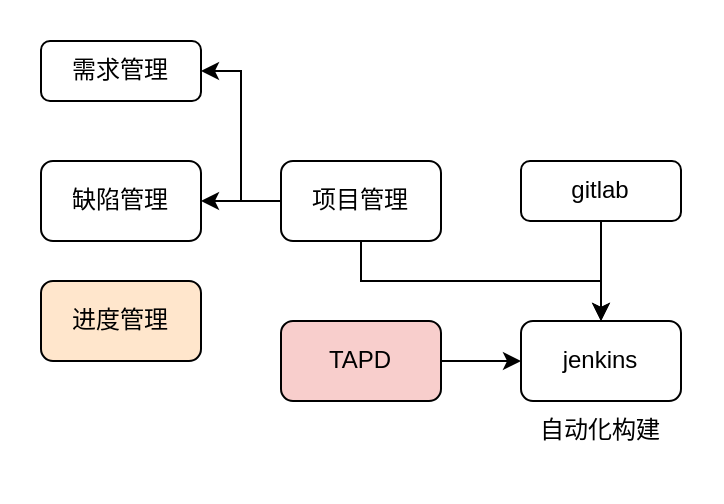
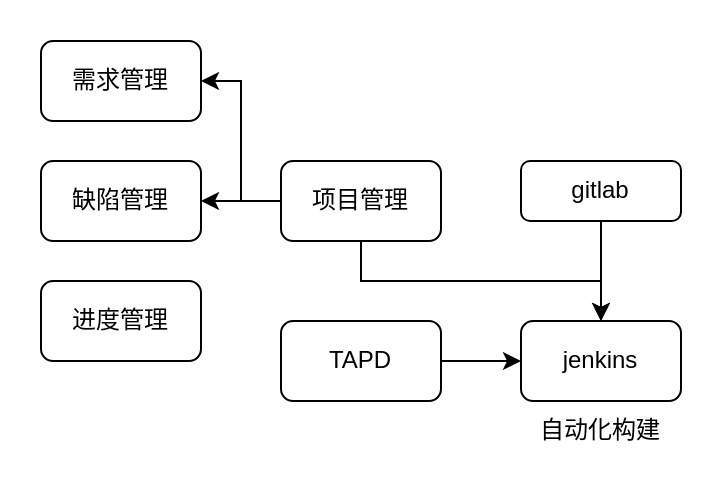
node "需求管理": size 160x60 -> 160x80
node "进度管理": fillcolor #ffe6cc -> #ffffff
node "TAPD": fillcolor #f8cecc -> #ffffff
